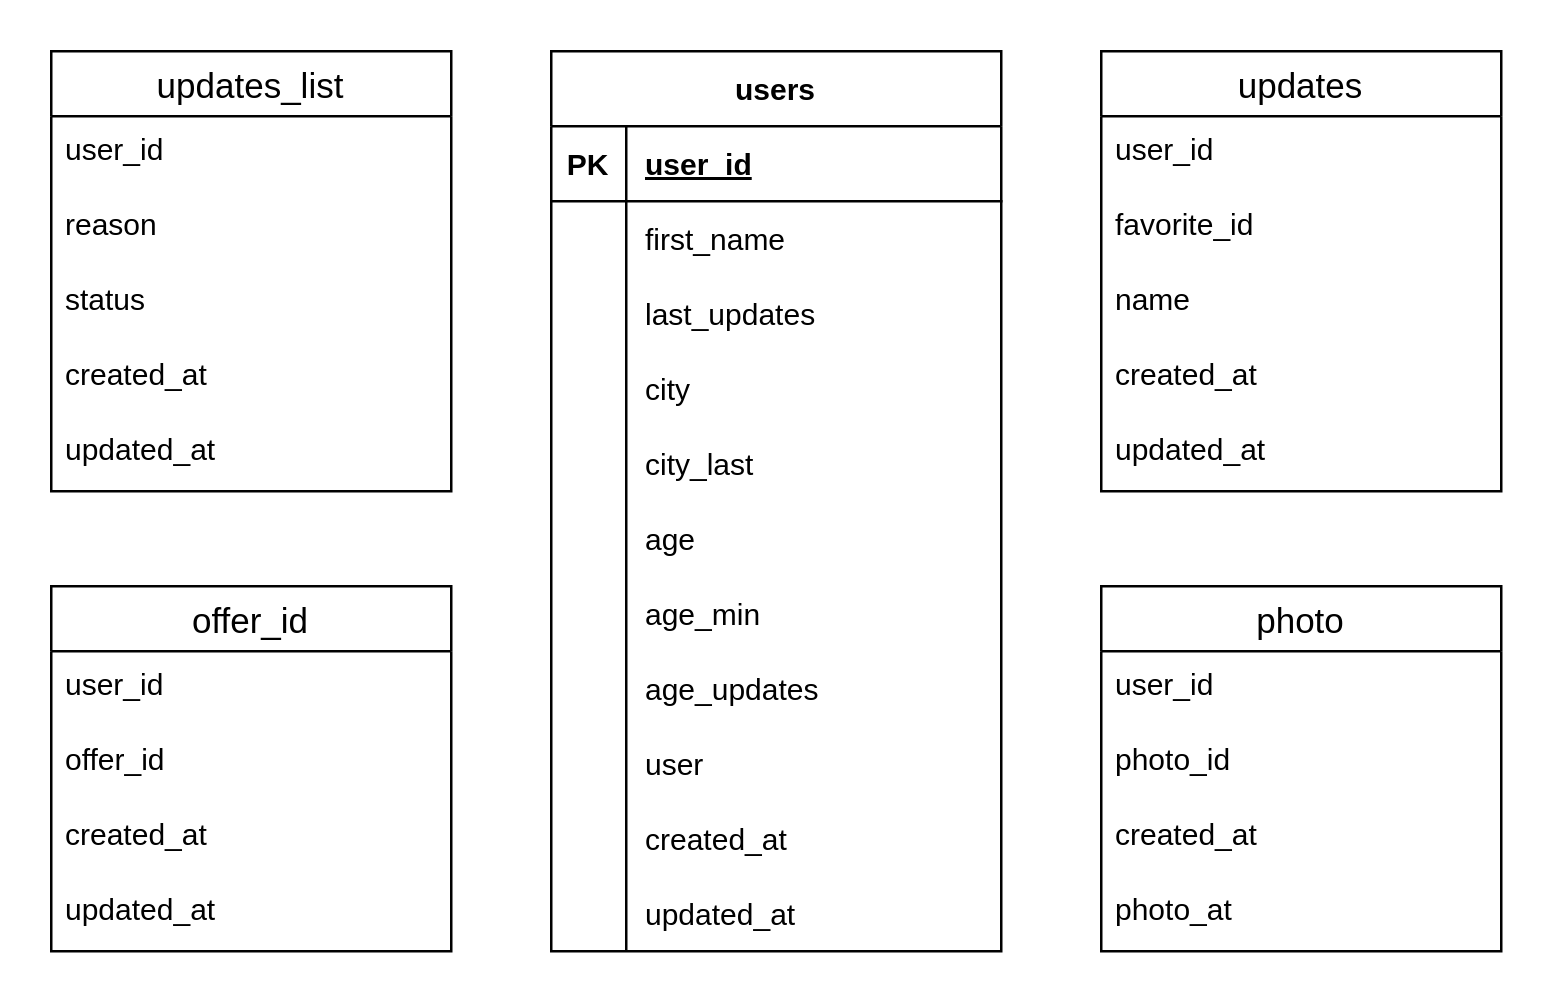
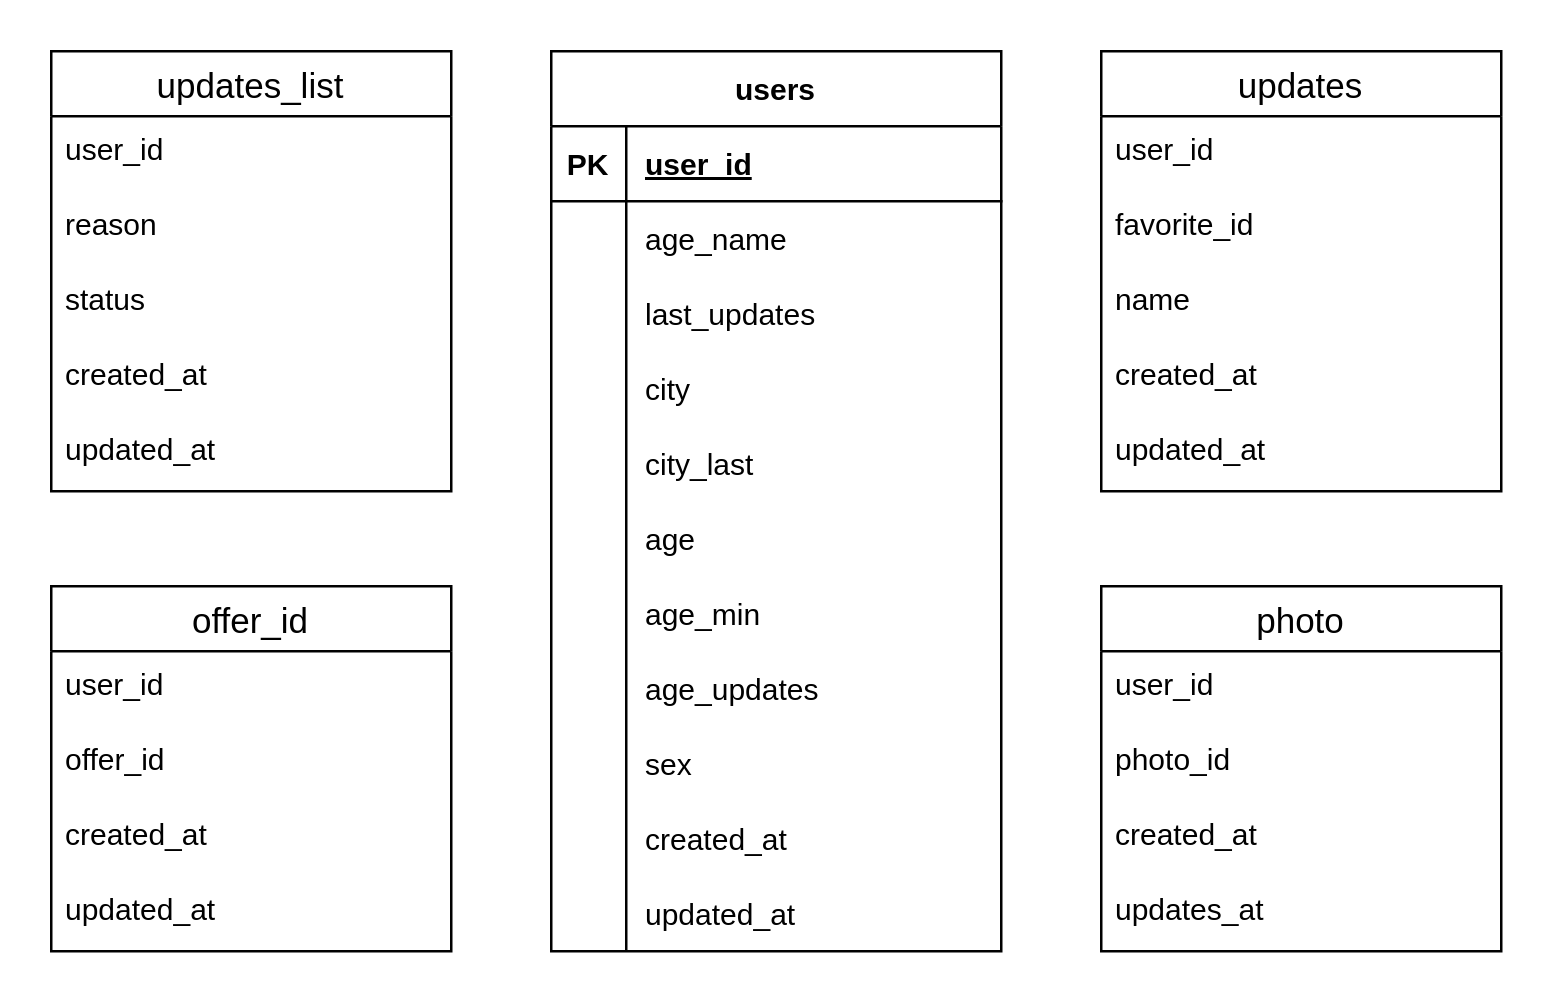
node "first_name": label "first_name" -> "age_name"
node "user": label "user" -> "sex"
node "photo_at": label "photo_at" -> "updates_at"
